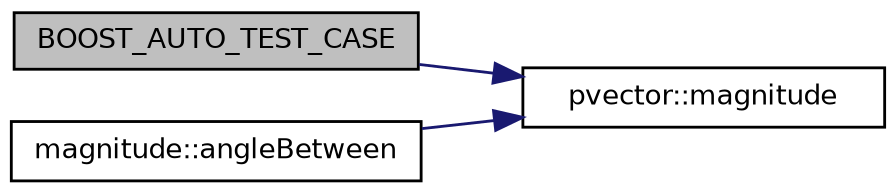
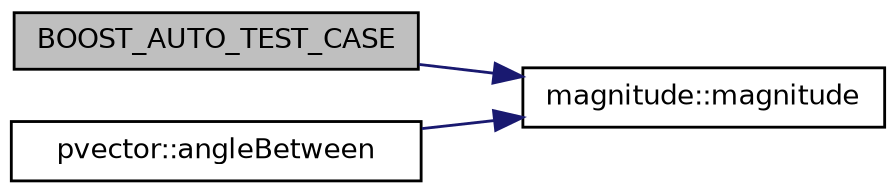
node "pvector::magnitude": label "pvector::magnitude" -> "magnitude::magnitude"
node "magnitude::angleBetween": label "magnitude::angleBetween" -> "pvector::angleBetween"
